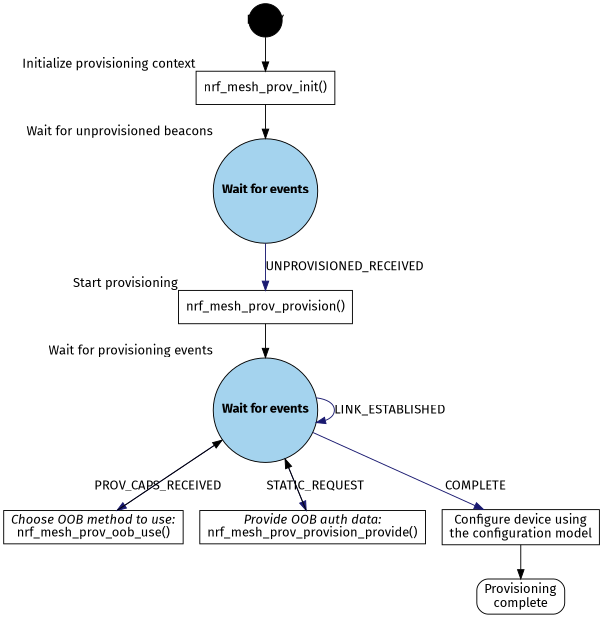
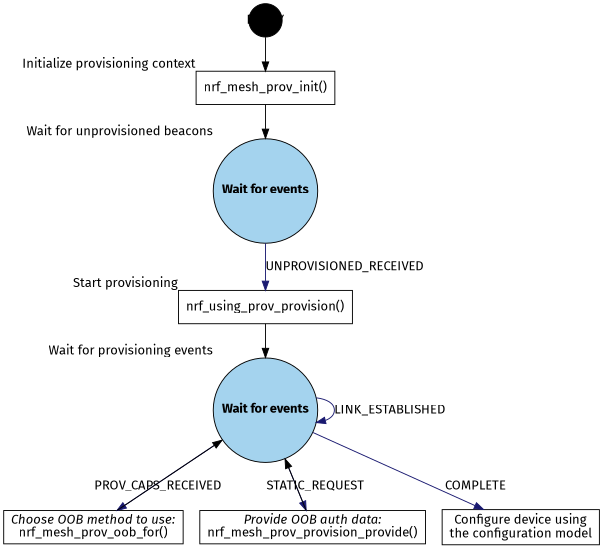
node "nrf_mesh_prov_provision() Start provisioning": label "nrf_mesh_prov_provision() Start provisioning" -> "nrf_using_prov_provision() Start provisioning"
node "Choose OOB method to use:": text "nrf_mesh_prov_oob_use()" -> "nrf_mesh_prov_oob_for()"
node "Provisioning complete": removed
